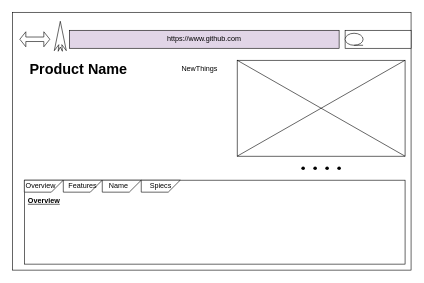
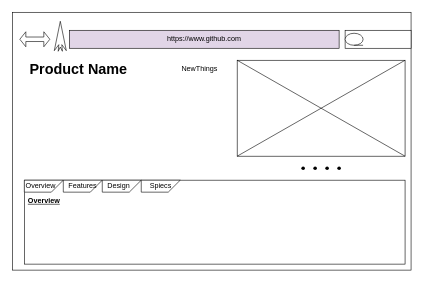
node "Name": label "Name" -> "Design"
